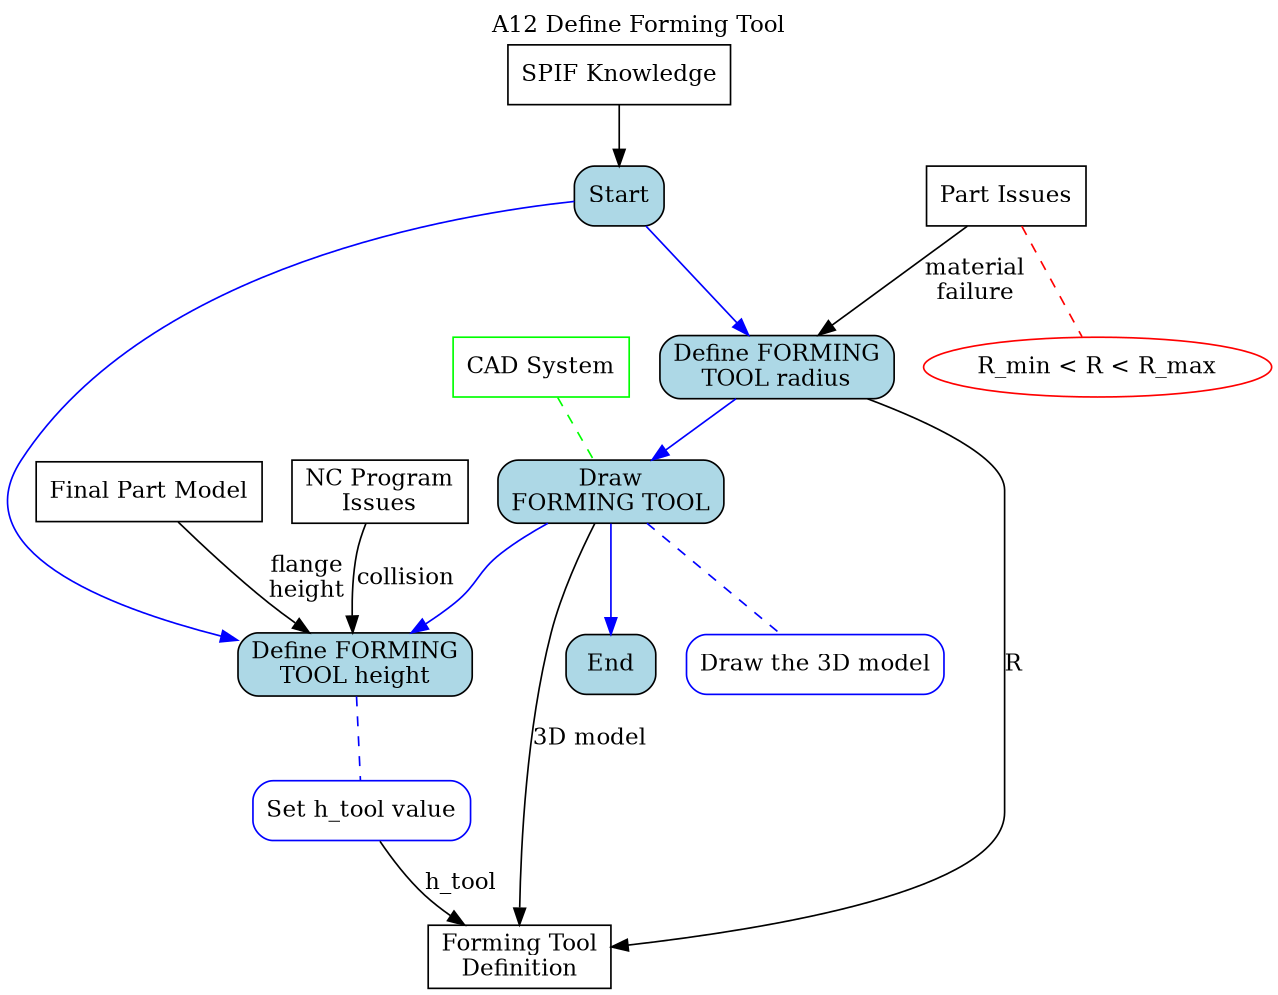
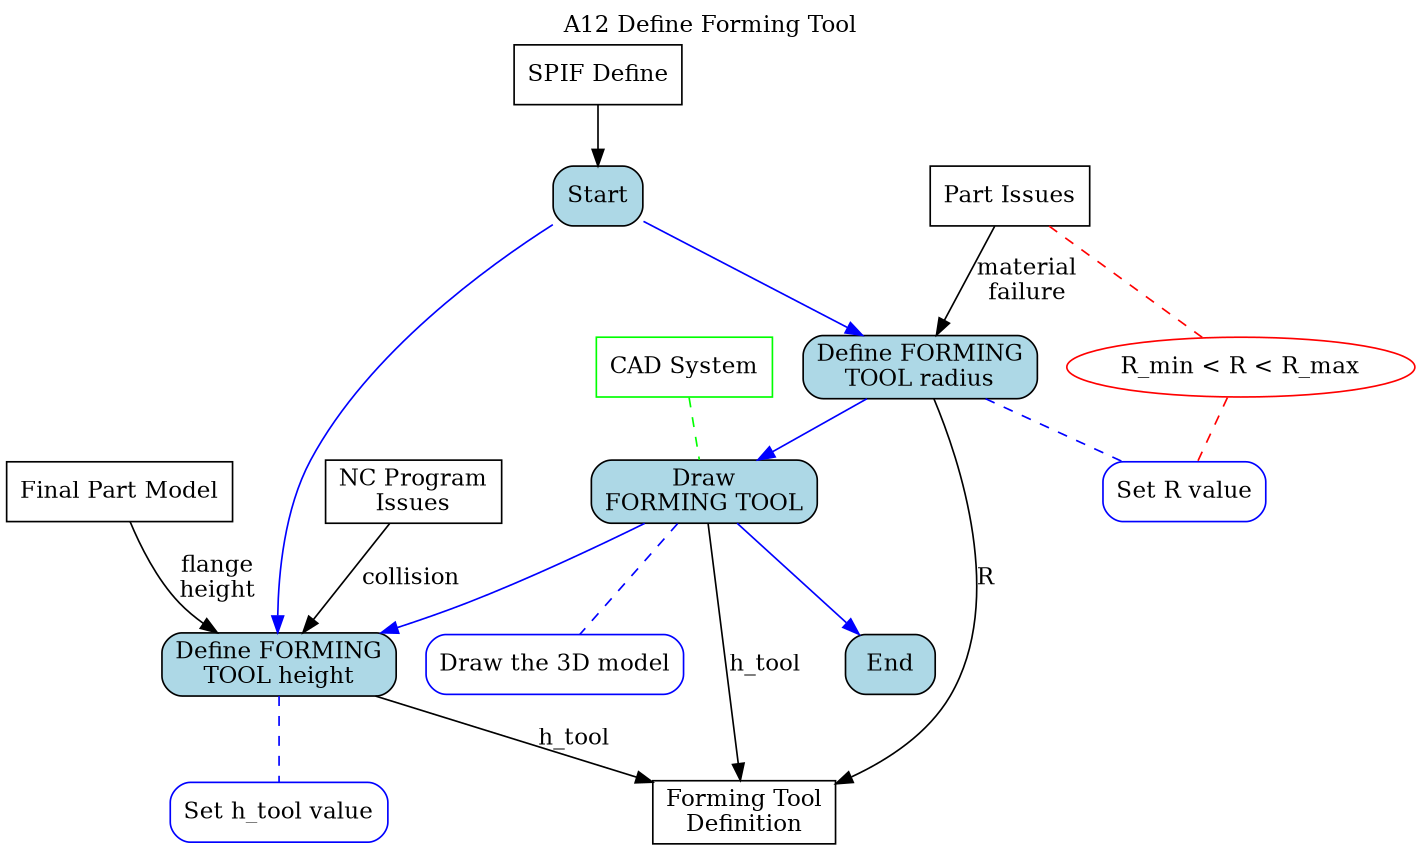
node "SPIF Knowledge": label "SPIF Knowledge" -> "SPIF Define"
node "Set R value": added
edge "Draw FORMING TOOL" -> "Forming Tool Definition": label "3D model" -> "h_tool"
edge "Set h_tool value" -> "Forming Tool Definition": now "Define FORMING TOOL height" -> "Forming Tool Definition"
